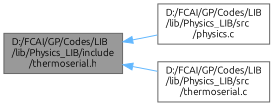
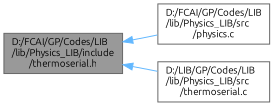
node "D:/FCAI/GP/Codes/LIB /lib/Physics_LIB/src /thermoserial.c": label "D:/FCAI/GP/Codes/LIB /lib/Physics_LIB/src /thermoserial.c" -> "D:/LIB/GP/Codes/LIB /lib/Physics_LIB/src /thermoserial.c"
